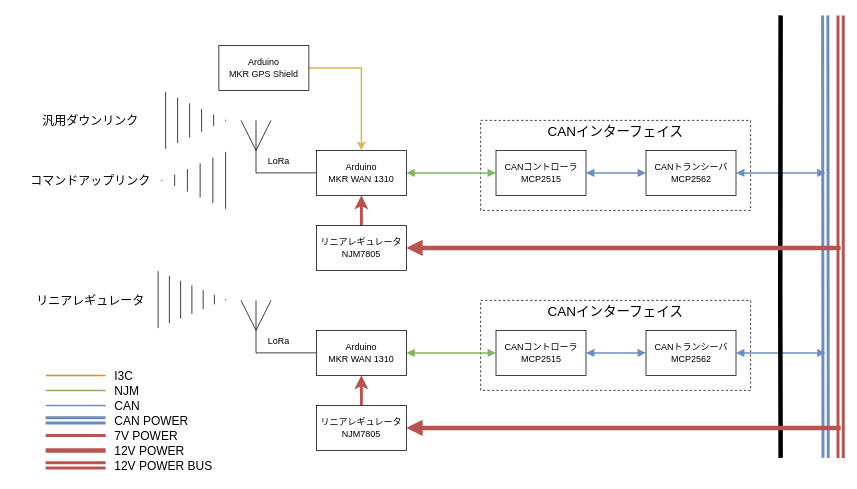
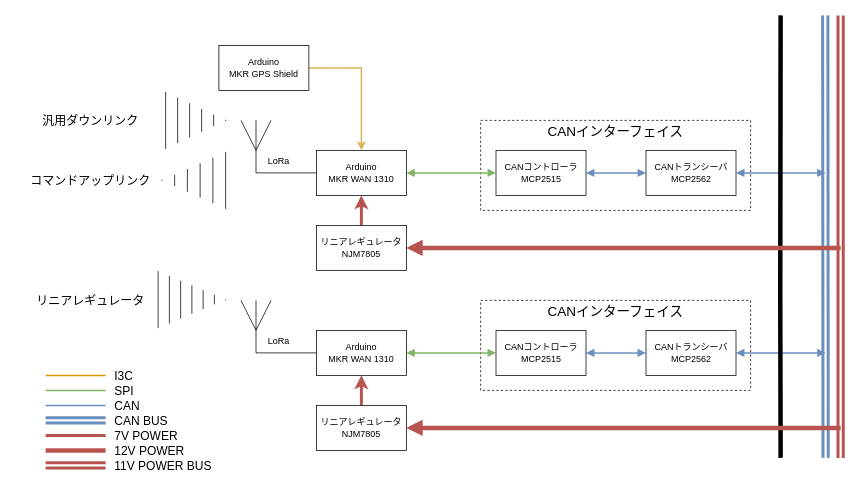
node "NJM": label "NJM" -> "SPI"
node "CAN POWER": label "CAN POWER" -> "CAN BUS"
node "12V POWER BUS": label "12V POWER BUS" -> "11V POWER BUS"
